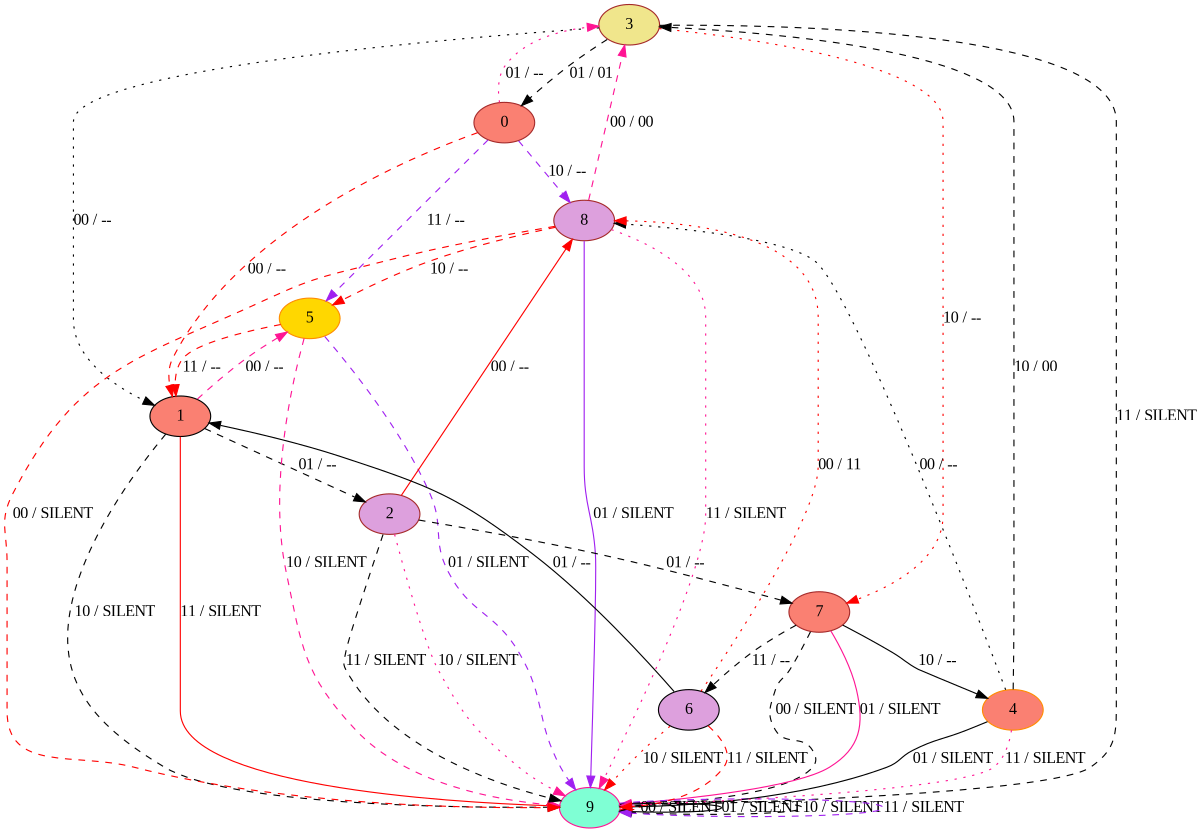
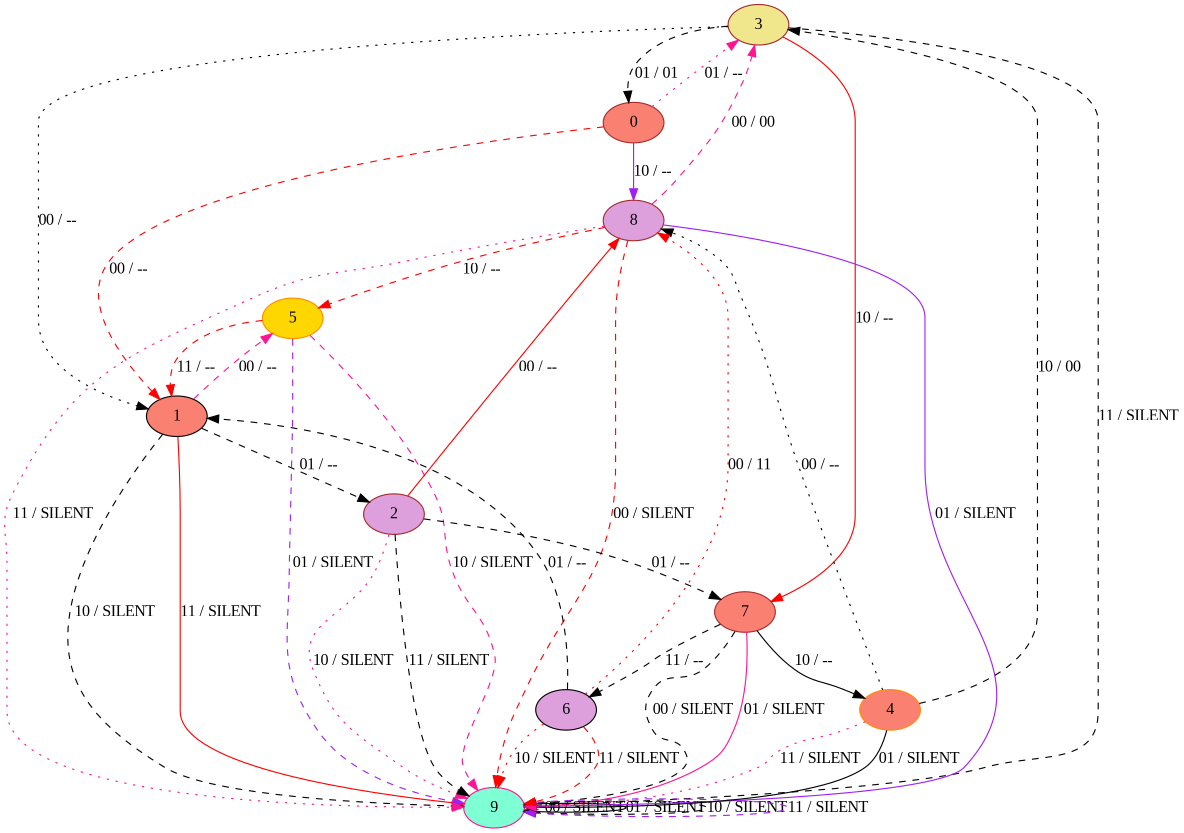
edge "0" -> "8": style dashed -> solid
edge "0" -> "5": removed, label "11 / --"
edge "3" -> "7": style dotted -> solid
edge "6" -> "1": style solid -> dashed
